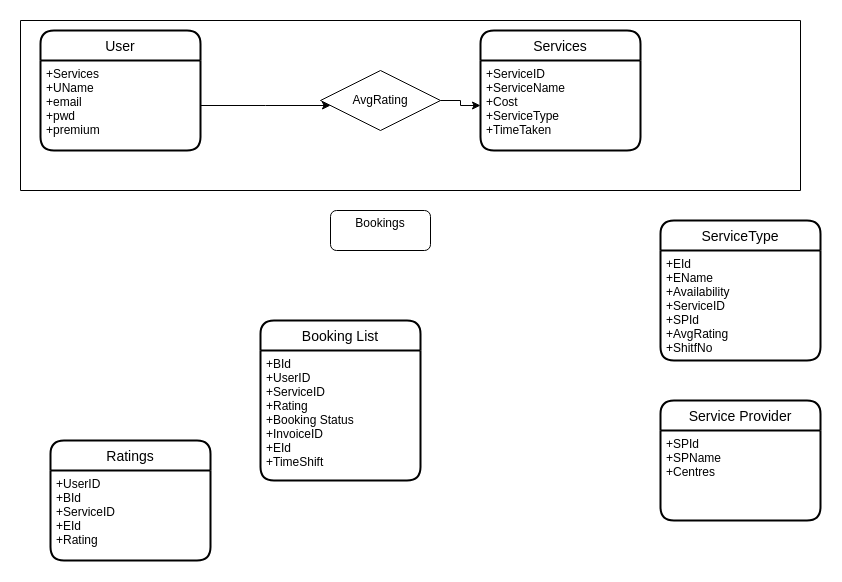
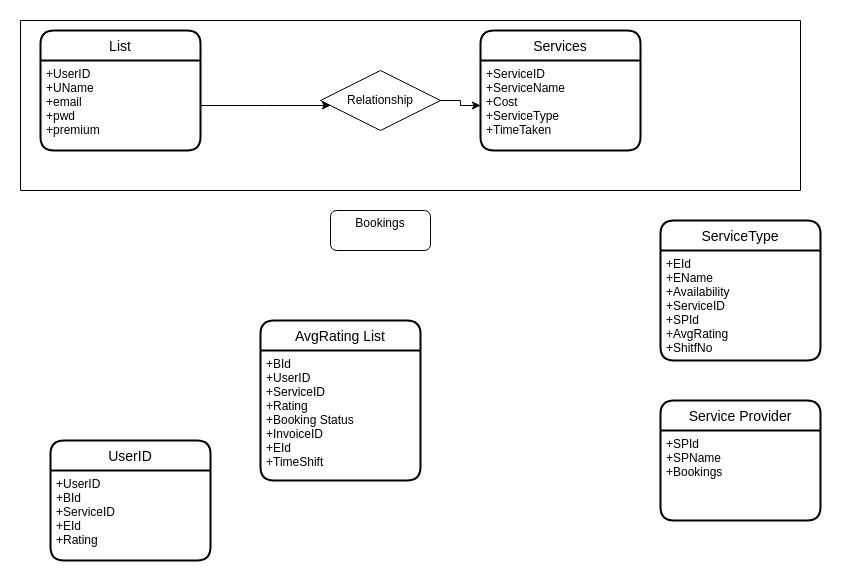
node "User": label "User" -> "List"
node "+Services +UName +email +pwd +premium": label "+Services +UName +email +pwd +premium" -> "+UserID +UName +email +pwd +premium"
node "AvgRating": label "AvgRating" -> "Relationship"
node "Booking List": label "Booking List" -> "AvgRating List"
node "+SPId +SPName +Centres": label "+SPId +SPName +Centres" -> "+SPId +SPName +Bookings"
node "Ratings": label "Ratings" -> "UserID"
